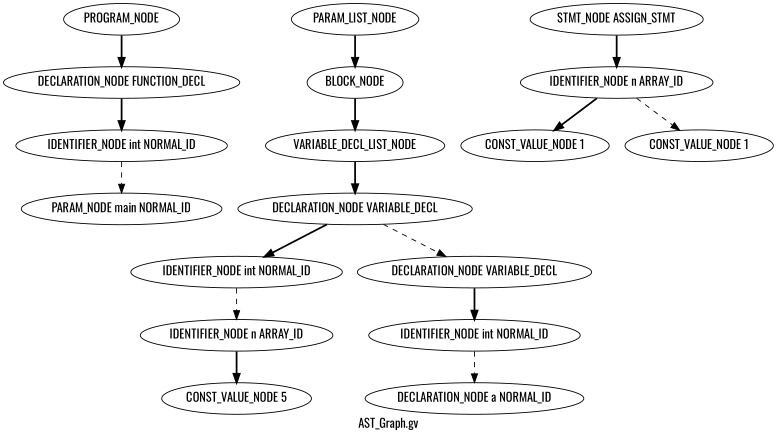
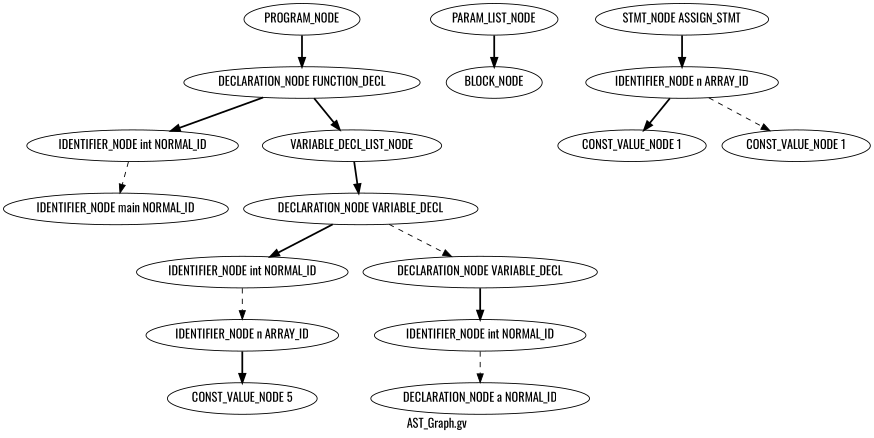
edge "BLOCK_NODE" -> "VARIABLE_DECL_LIST_NODE": now "DECLARATION_NODE FUNCTION_DECL" -> "VARIABLE_DECL_LIST_NODE"
node "PARAM_NODE main NORMAL_ID": label "PARAM_NODE main NORMAL_ID" -> "IDENTIFIER_NODE main NORMAL_ID"
